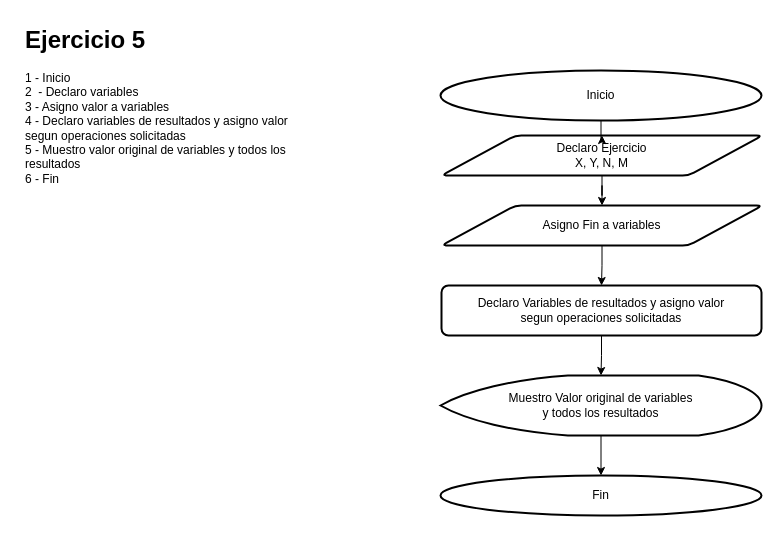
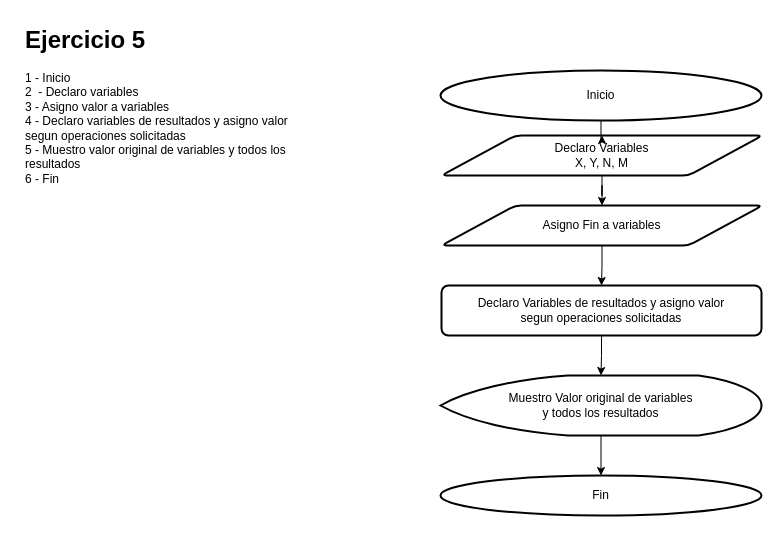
node "Declaro Ejercicio X, Y, N, M": label "Declaro Ejercicio X, Y, N, M" -> "Declaro Variables X, Y, N, M"
